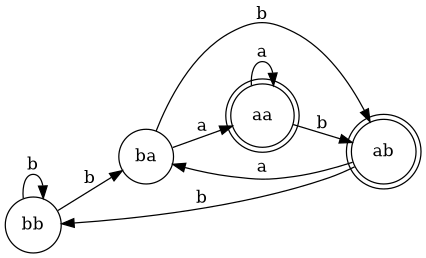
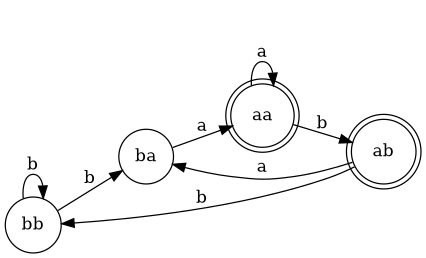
edge "ba" -> "ab": removed, label "b"
